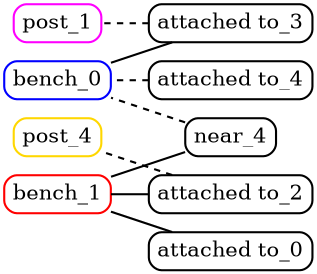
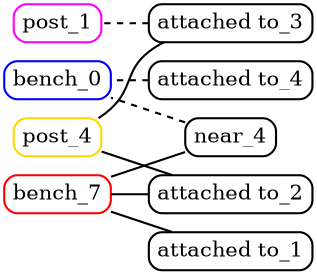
edge "attached to_3" -- "bench_0": now "attached to_3" -- "post_4"
edge "post_4" -- "attached to_2": style dashed -> solid
node "bench_1": label "bench_1" -> "bench_7"
node "attached to_0": label "attached to_0" -> "attached to_1"
